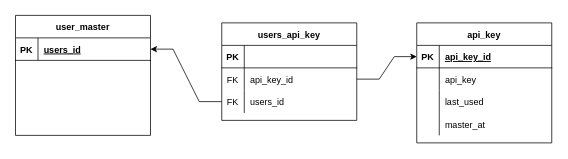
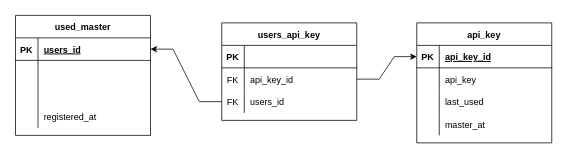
node "user_master": label "user_master" -> "used_master"
node "registered_at": added
